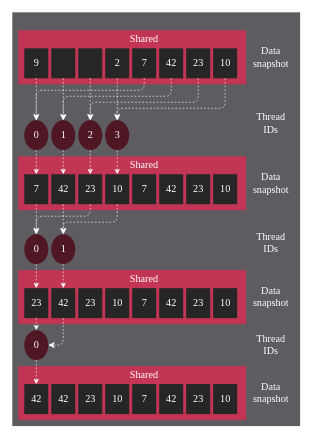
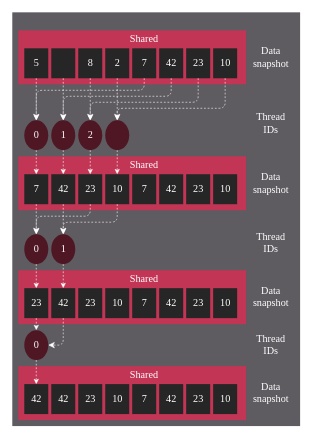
node "9": label "9" -> "5"
node "8": added
node "3": removed
